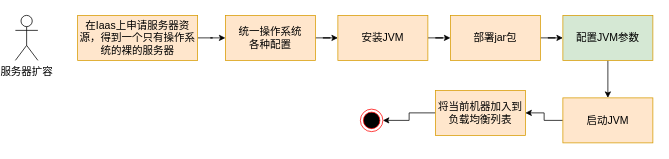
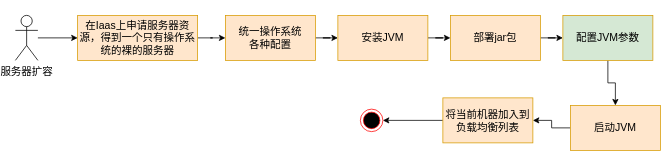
edge "服务器扩容" -> "在Iaas上申请服务器资源，得到一个只有操作系统的裸的服务器": added
node "将当前机器加入到负载均衡列表": moved (480, 113) -> (488, 120)
node "启动JVM": moved (608, 120) -> (615, 128)
